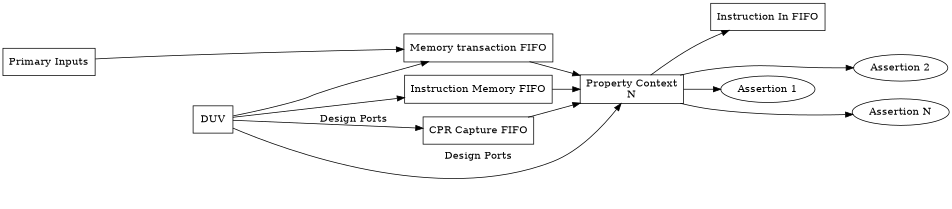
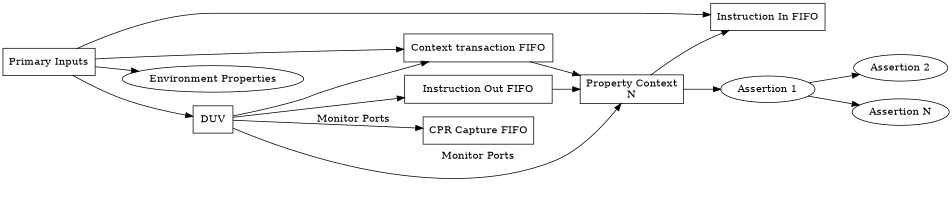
edge "Primary Inputs" -> "Instruction In FIFO": added
node "Memory transaction FIFO": label "Memory transaction FIFO" -> "Context transaction FIFO"
edge "Property Context N" -> "Assertion 2": now "Assertion 1" -> "Assertion 2"
node "Environment Properties": added
node "Instruction Memory FIFO": label "Instruction Memory FIFO" -> "Instruction Out FIFO"
edge "Primary Inputs" -> "DUV": added
edge "CPR Capture FIFO" -> "Property Context N": removed
edge "Property Context N" -> "Assertion N": now "Assertion 1" -> "Assertion N"
edge "DUV" -> "CPR Capture FIFO": label "Design Ports" -> "Monitor Ports"
edge "DUV" -> "Property Context N": label "Design Ports" -> "Monitor Ports"
